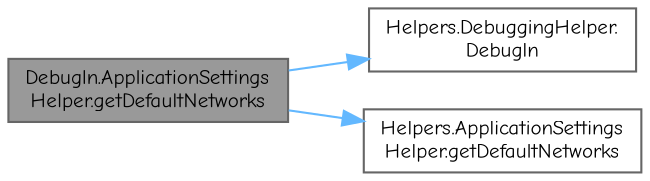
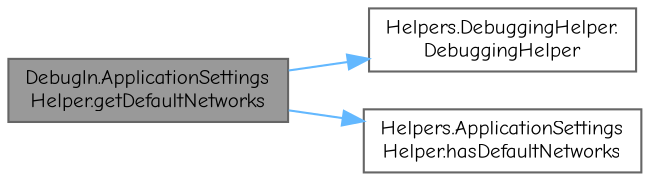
node "Helpers.DebuggingHelper. Debugln": label "Helpers.DebuggingHelper. Debugln" -> "Helpers.DebuggingHelper. DebuggingHelper"
node "Helpers.ApplicationSettings Helper.getDefaultNetworks": label "Helpers.ApplicationSettings Helper.getDefaultNetworks" -> "Helpers.ApplicationSettings Helper.hasDefaultNetworks"
